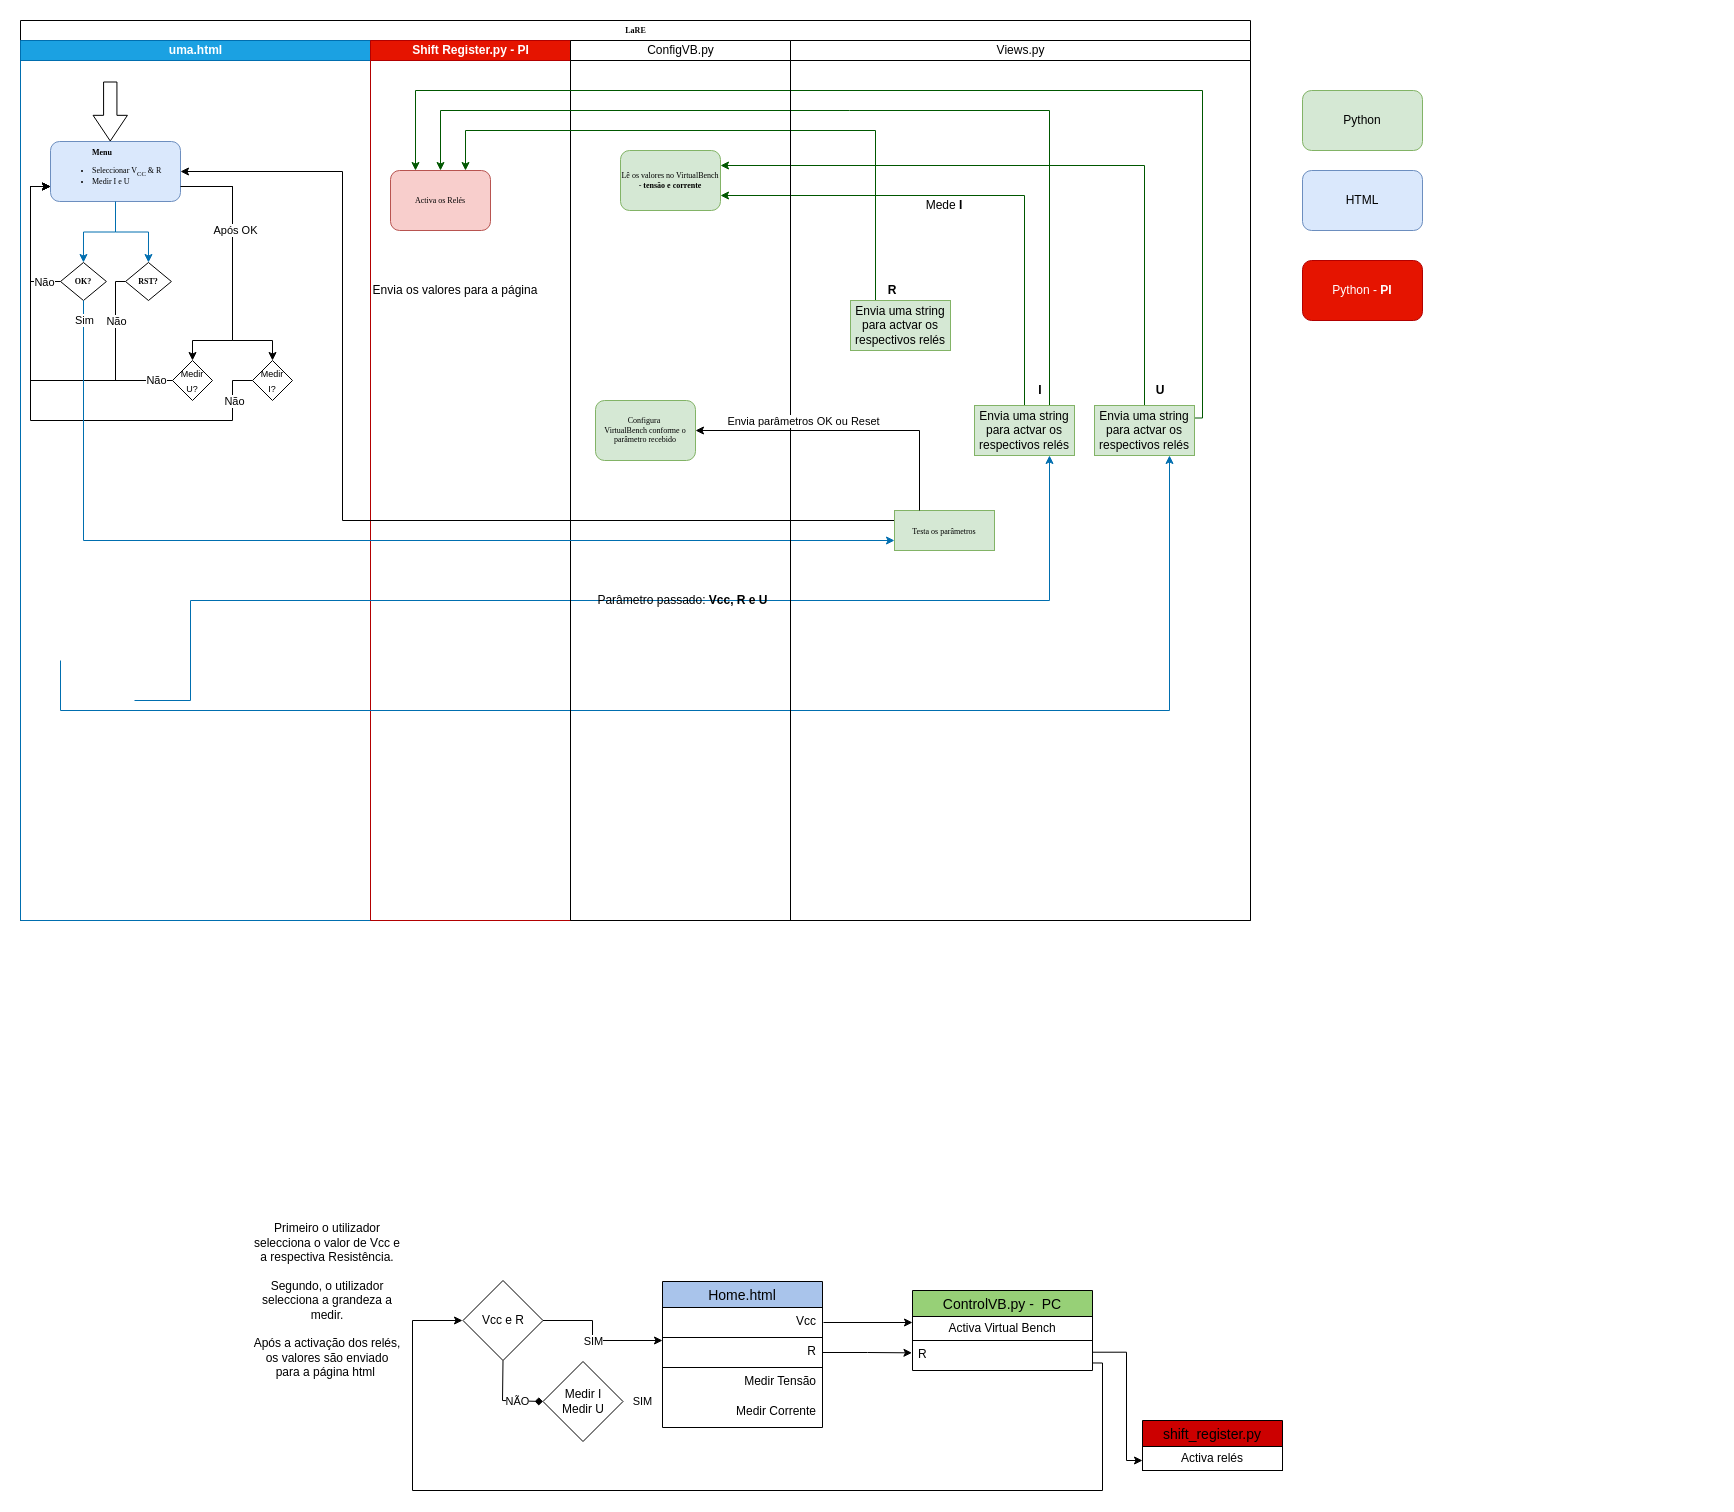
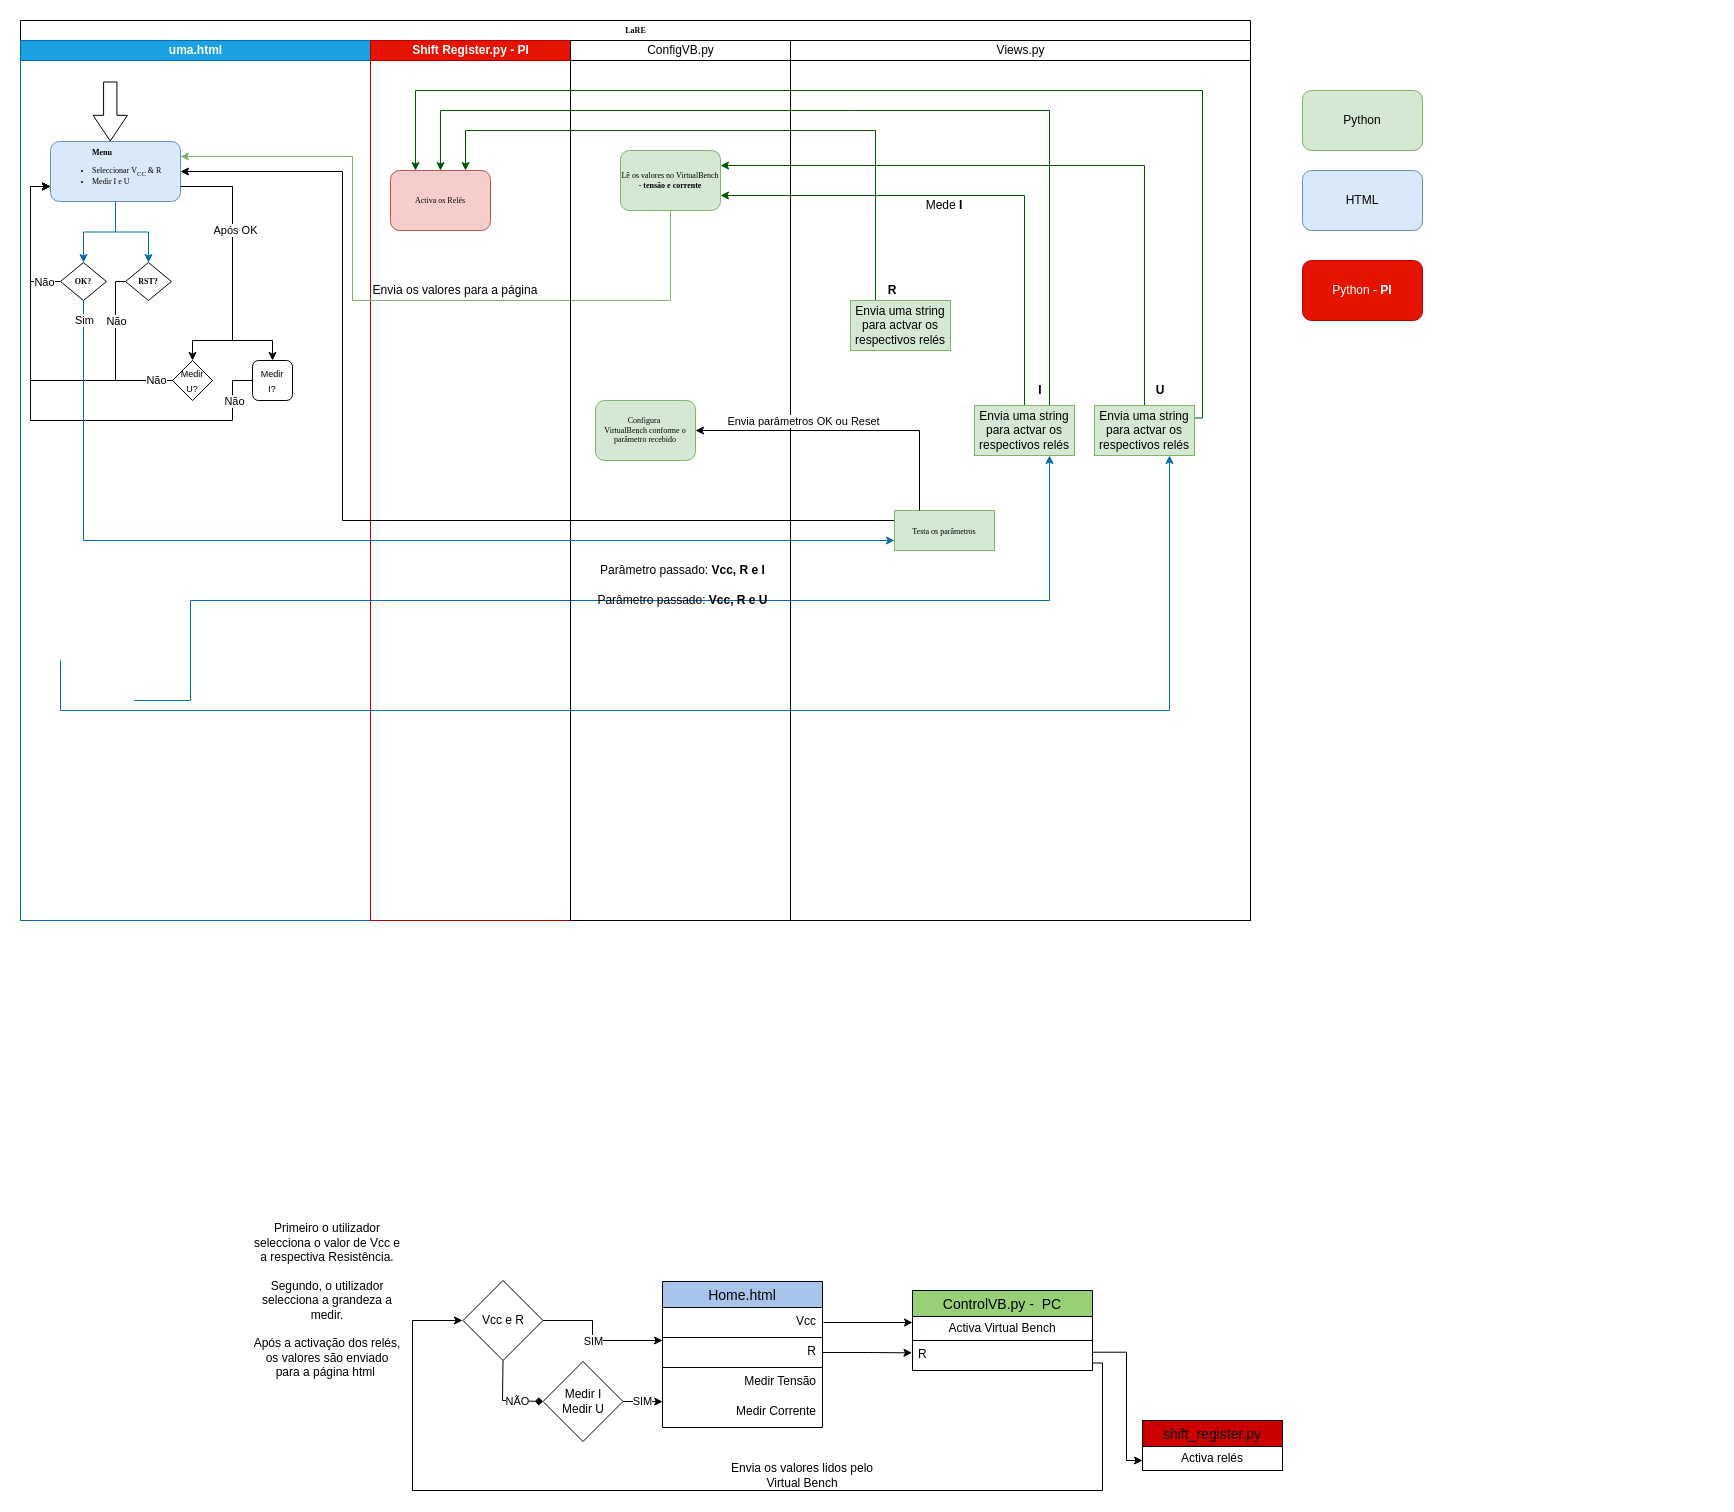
edge "Lê os valores no VirtualBench - tensão e corrente" -> "MenuSeleccionar VCC & R Medir I e U": added
node "MedirI?": shape diamond -> rounded rectangle
node "Parâmetro passado: Vcc, R e I": added
edge "Medir I Medir U" -> "Medir Corrente": added
node "Envia os valores lidos pelo Virtual Bench": added
